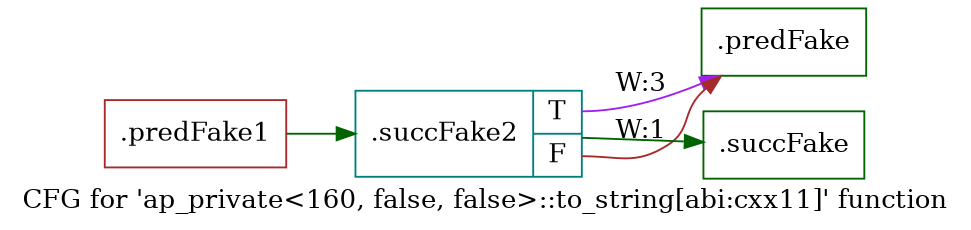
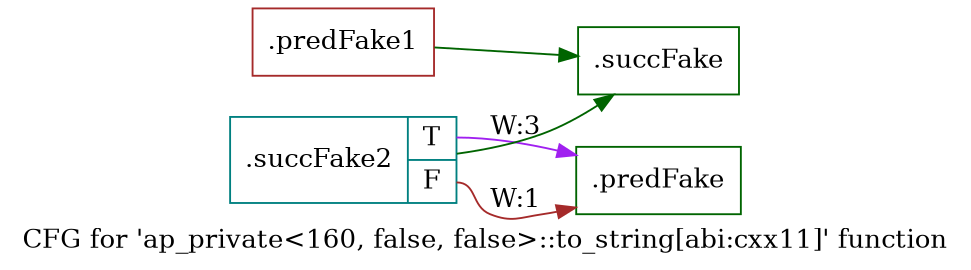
edge ".predFake1" -> ".succFake2": now ".predFake1" -> ".succFake"
